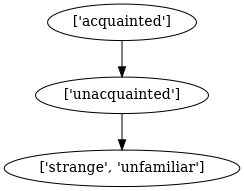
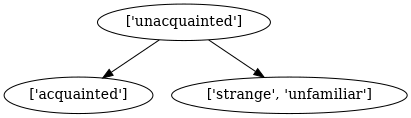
edge "['acquainted']" -> "['unacquainted']": reversed
